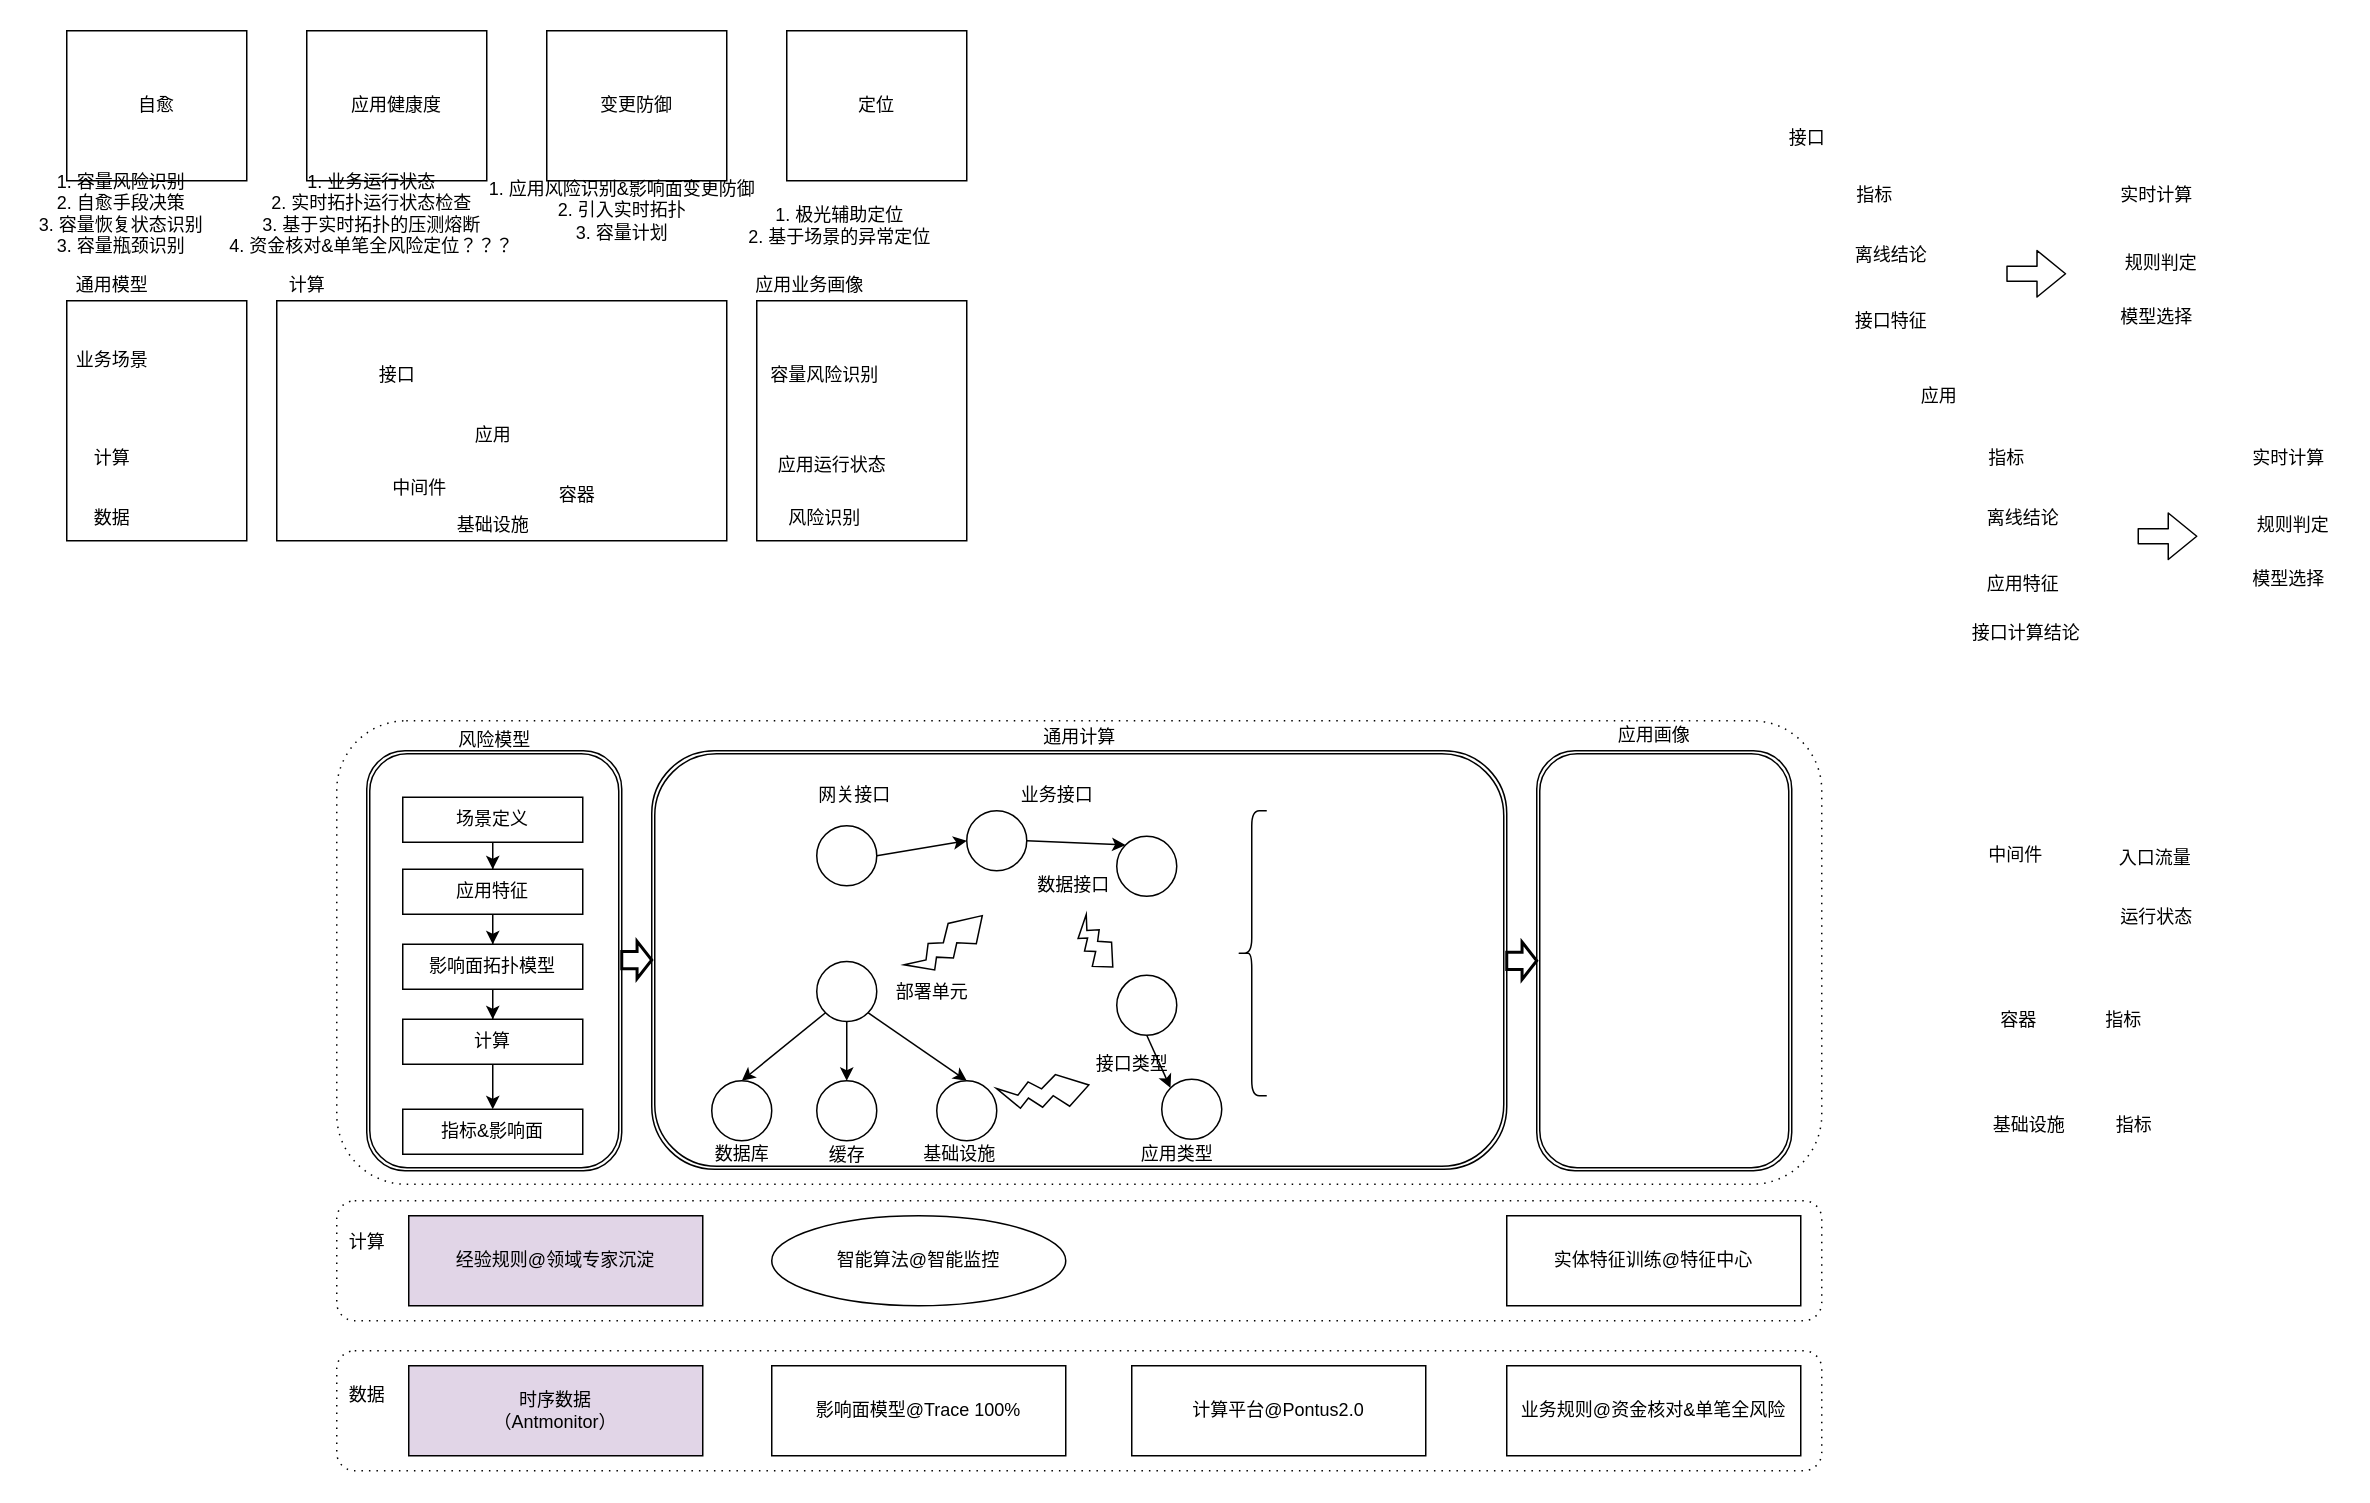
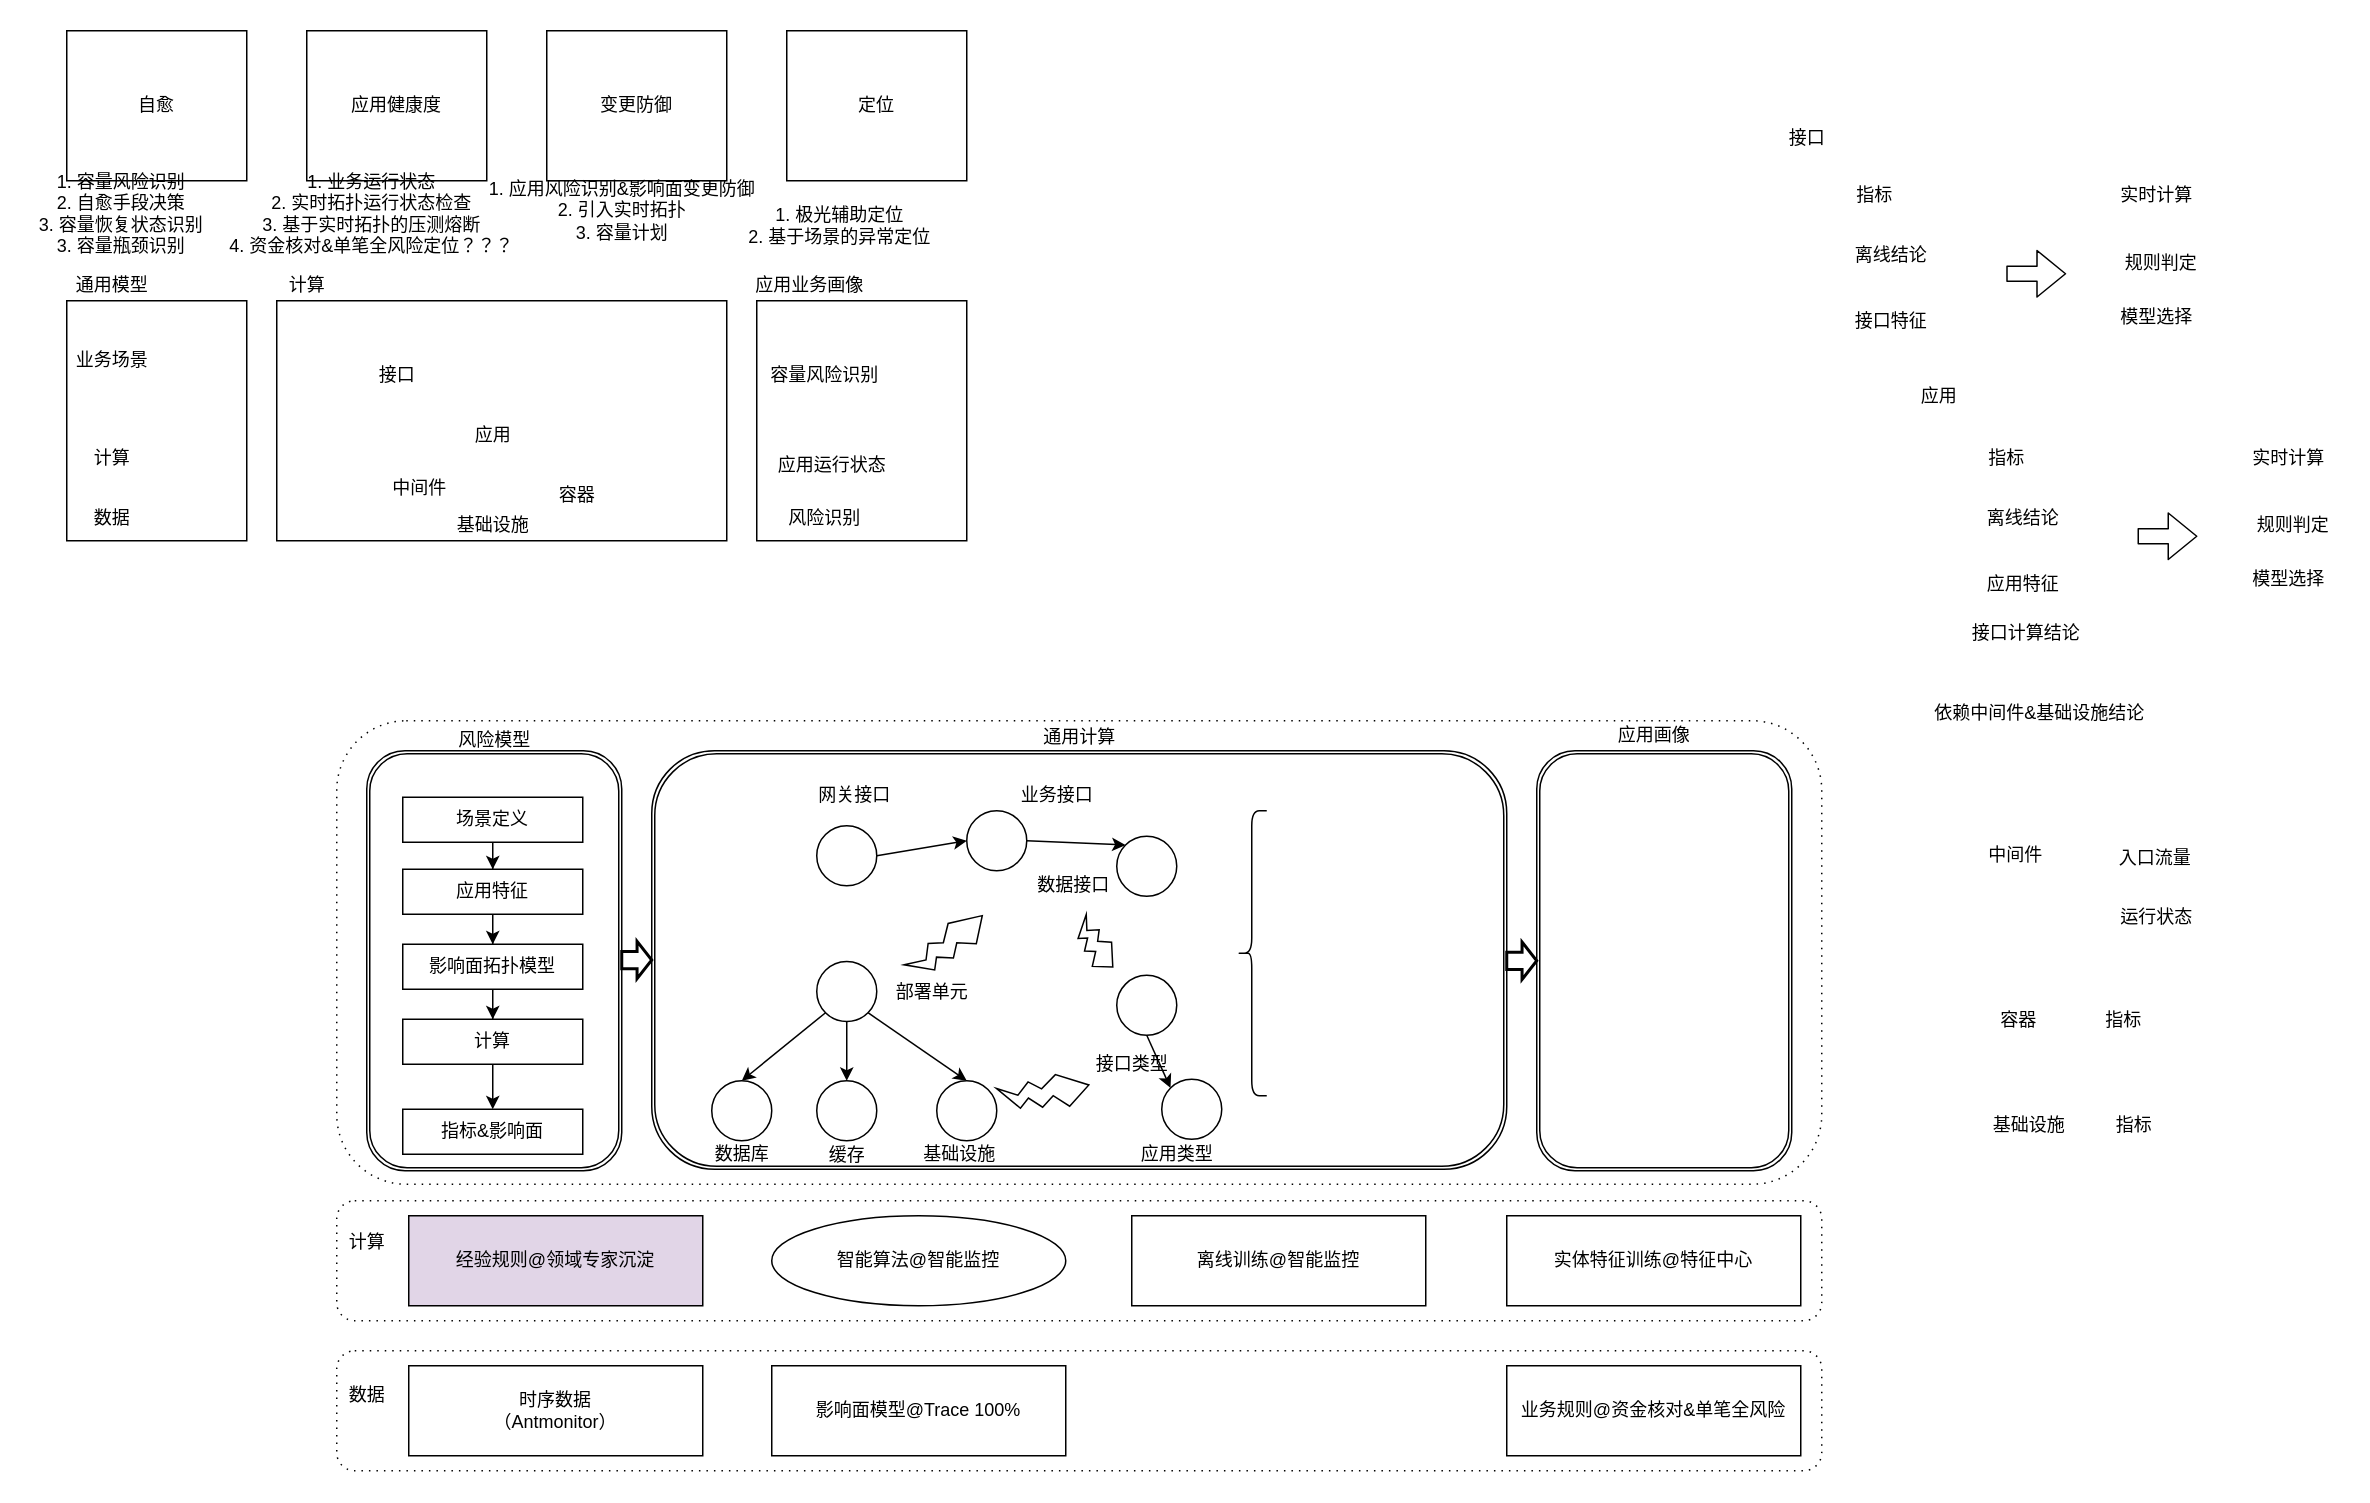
node "依赖中间件&基础设施结论": added
node "离线训练@智能监控": added
node "时序数据 （Antmonitor）": fillcolor #e1d5e7 -> #ffffff
node "计算平台@Pontus2.0": removed
